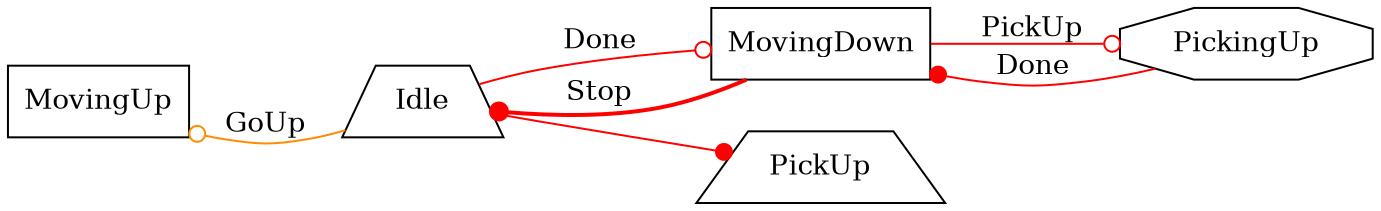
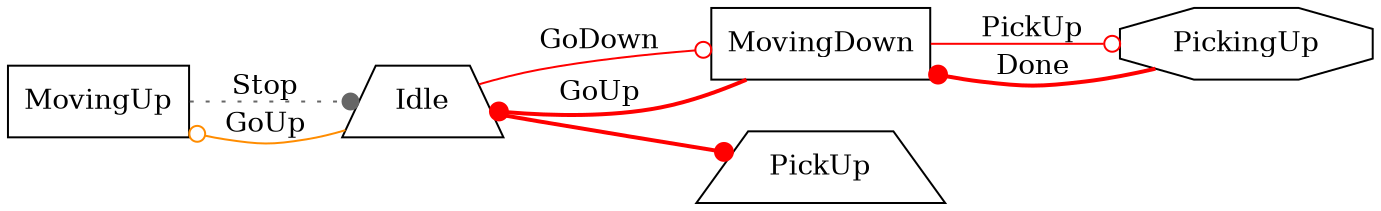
edge "Idle" -> "MovingDown": label "Done" -> "GoDown"
edge "PickingUp" -> "MovingDown": style solid -> bold
edge "MovingDown" -> "Idle": label "Stop" -> "GoUp"
edge "MovingUp" -> "Idle": added, label "Stop"
edge "Idle" -> "PickUp": style solid -> bold
